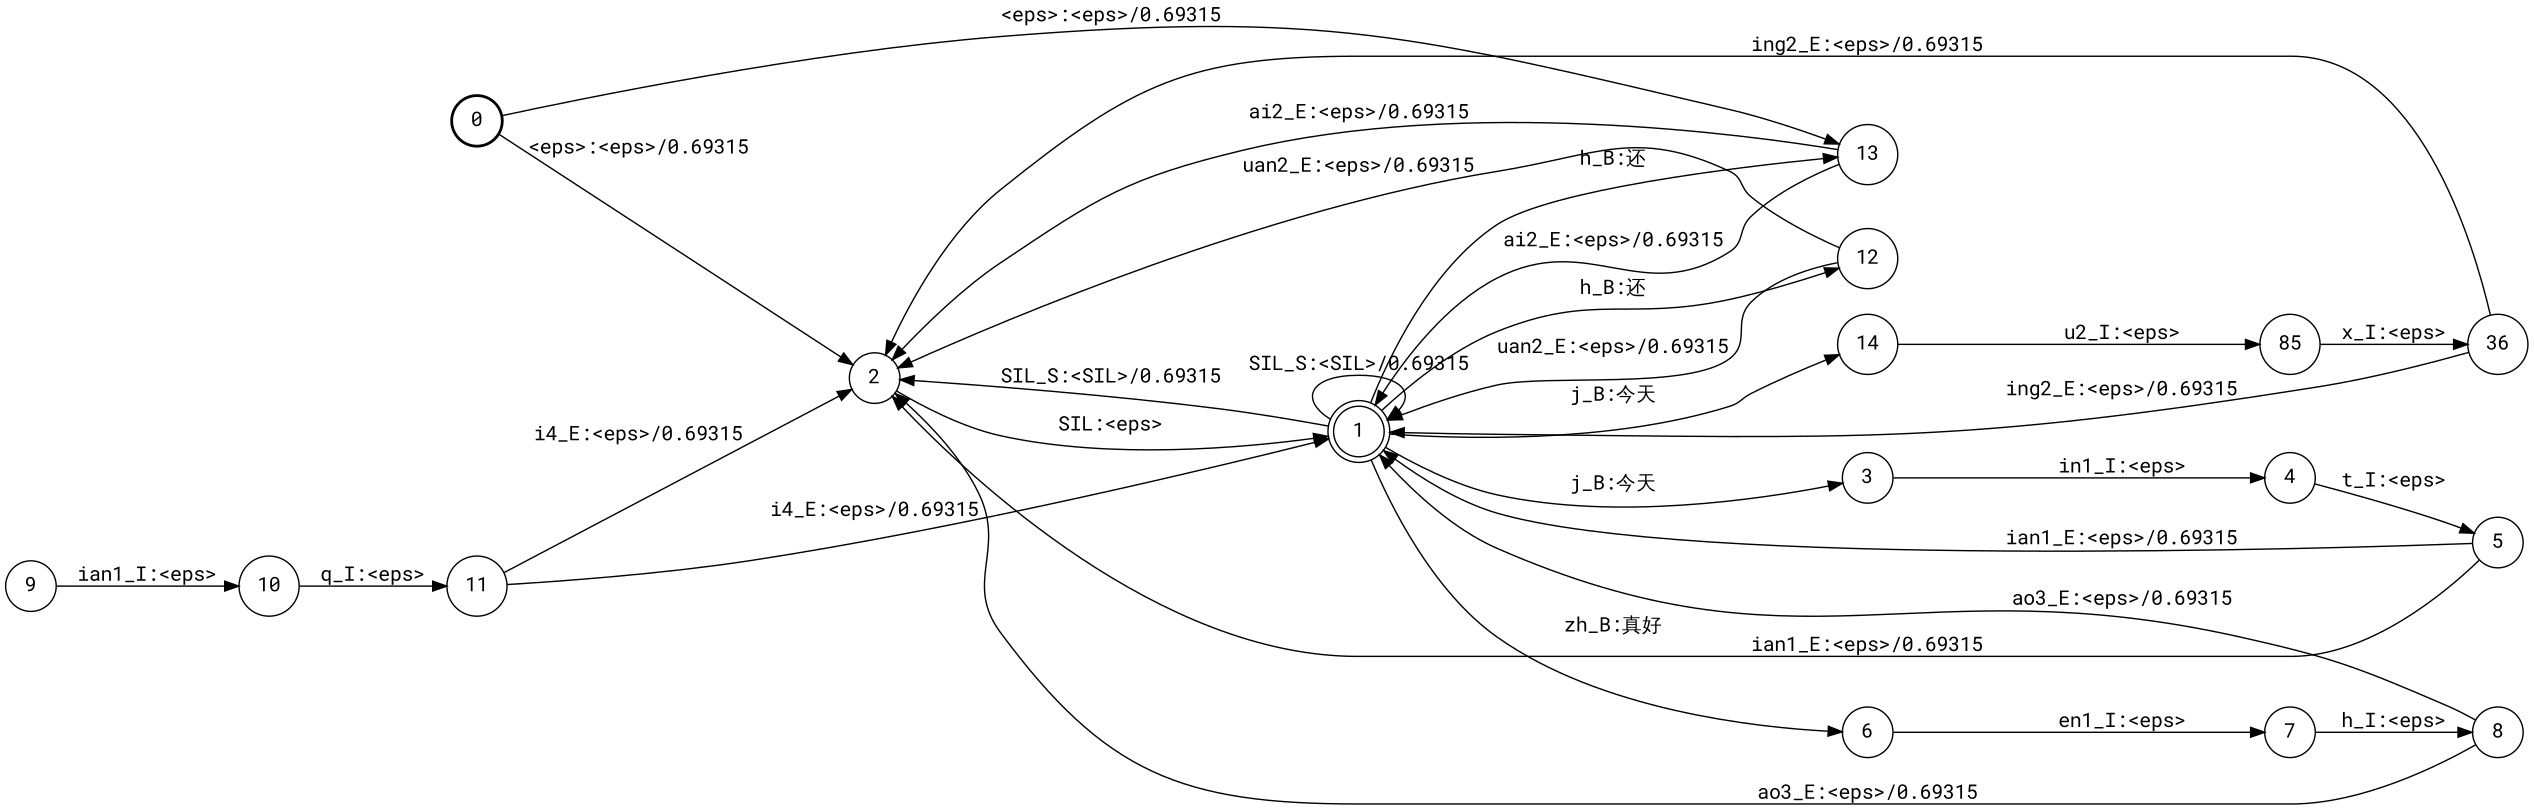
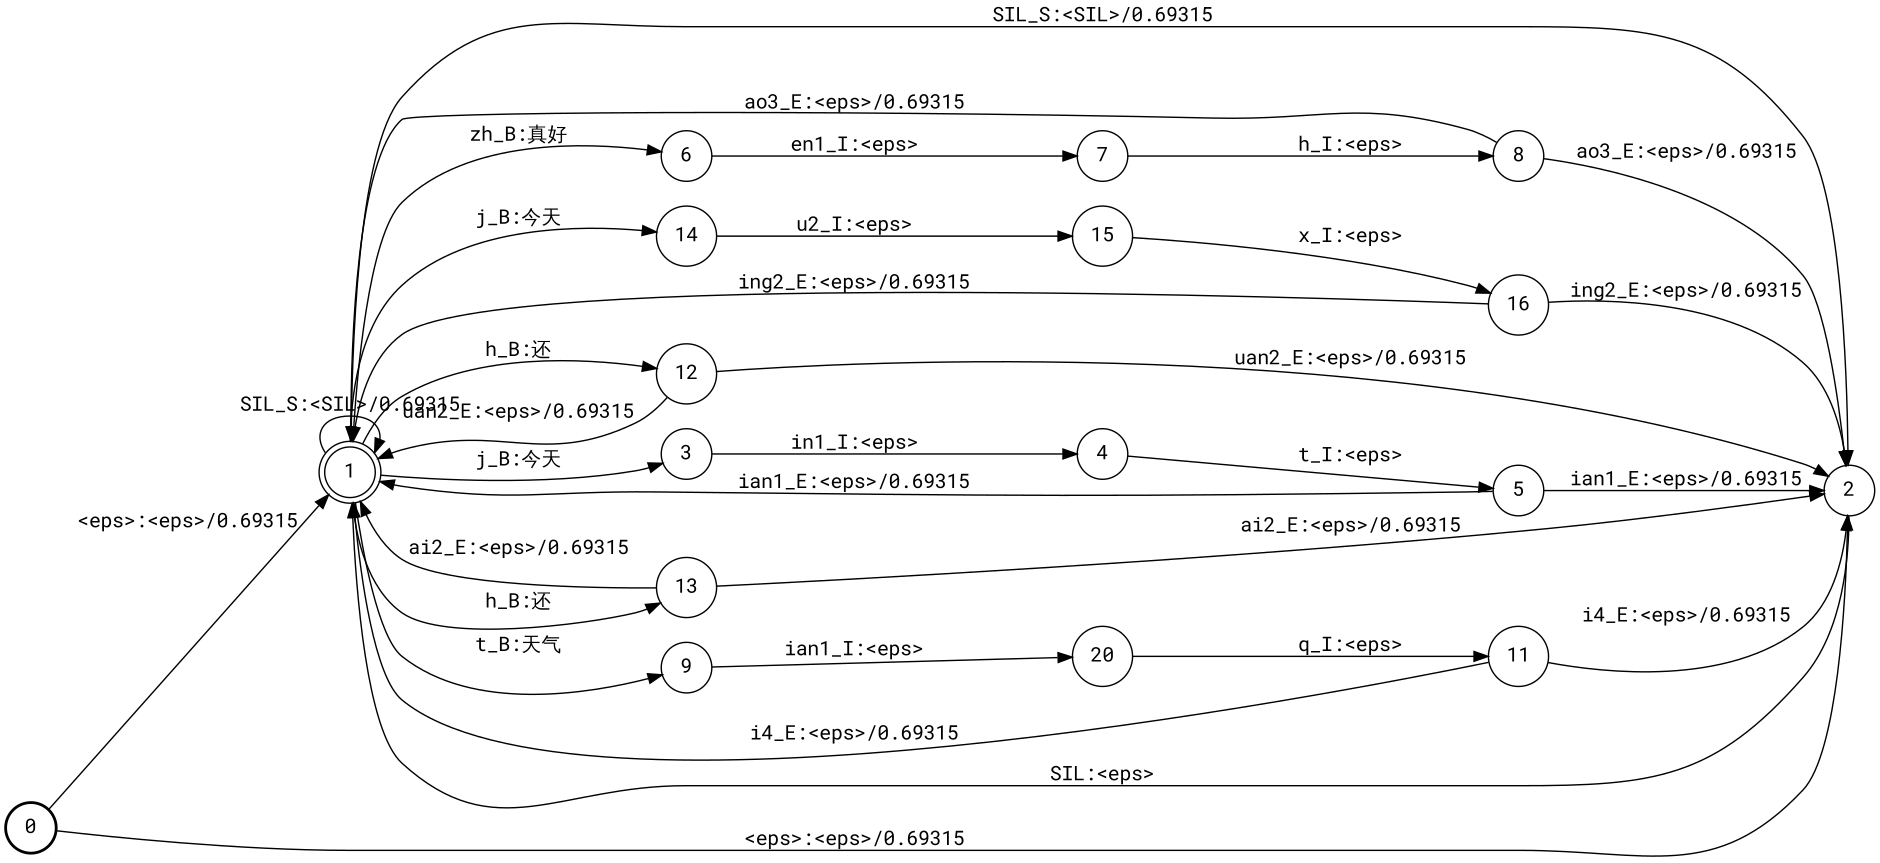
edge "0" -> "13": now "0" -> "1"
node "85": label "85" -> "15"
node "36": label "36" -> "16"
node "10": label "10" -> "20"
edge "1" -> "9": added, label "t_B:天气"
